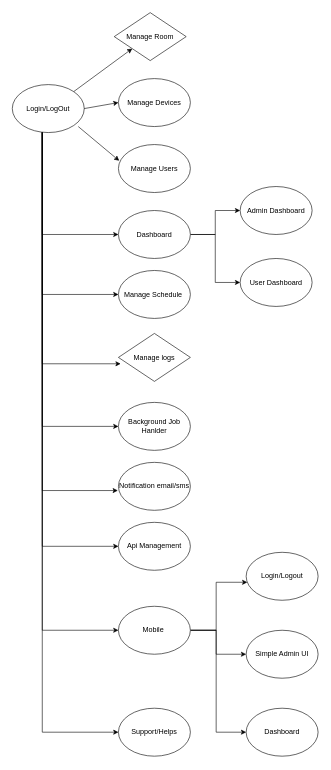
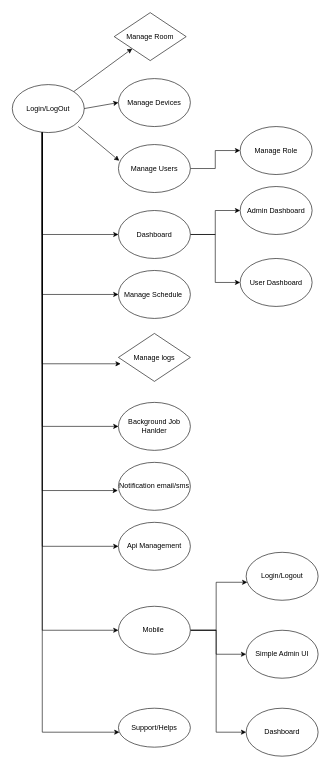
node "Manage Role": added
edge "Manage Users" -> "Manage Role": added
node "Support/Helps": size 72x48 -> 72x39
